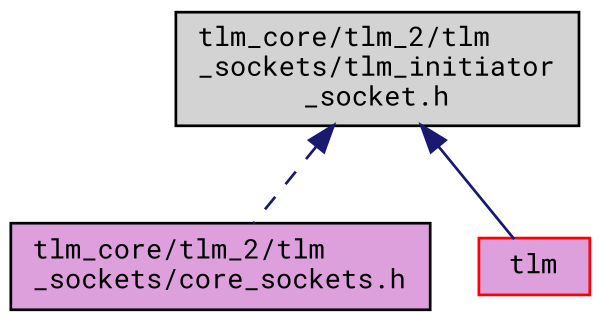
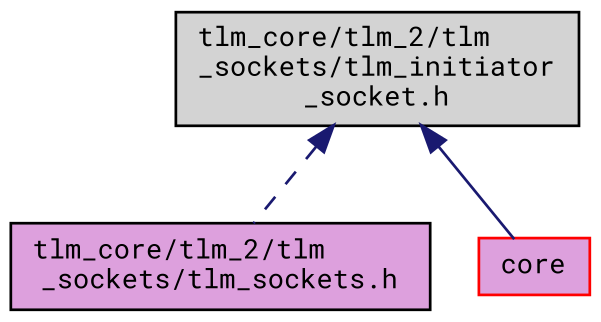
node "tlm_core/tlm_2/tlm _sockets/core_sockets.h": label "tlm_core/tlm_2/tlm _sockets/core_sockets.h" -> "tlm_core/tlm_2/tlm _sockets/tlm_sockets.h"
node "tlm": label "tlm" -> "core"
